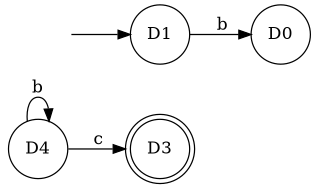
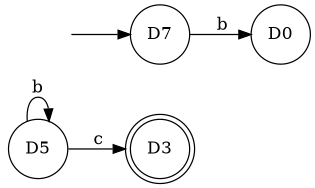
node "D1": label "D1" -> "D7"
node "D4": label "D4" -> "D5"
